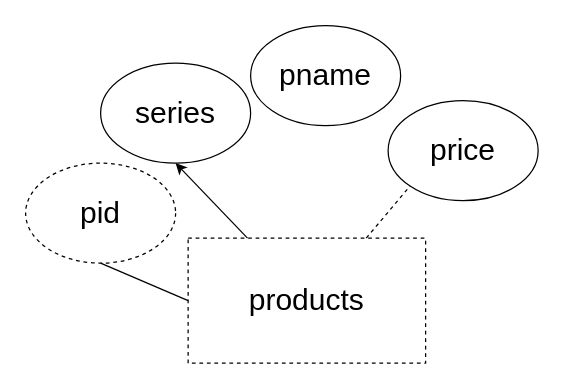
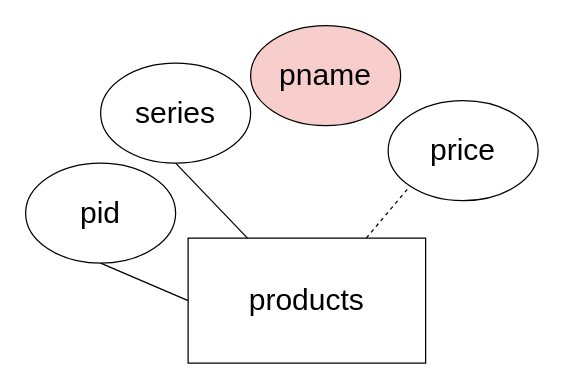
node "pname": fillcolor #ffffff -> #f8cecc
edge "products" -> "series": arrowhead classic -> none
node "pid": style dashed -> solid
node "products": style dashed -> solid
